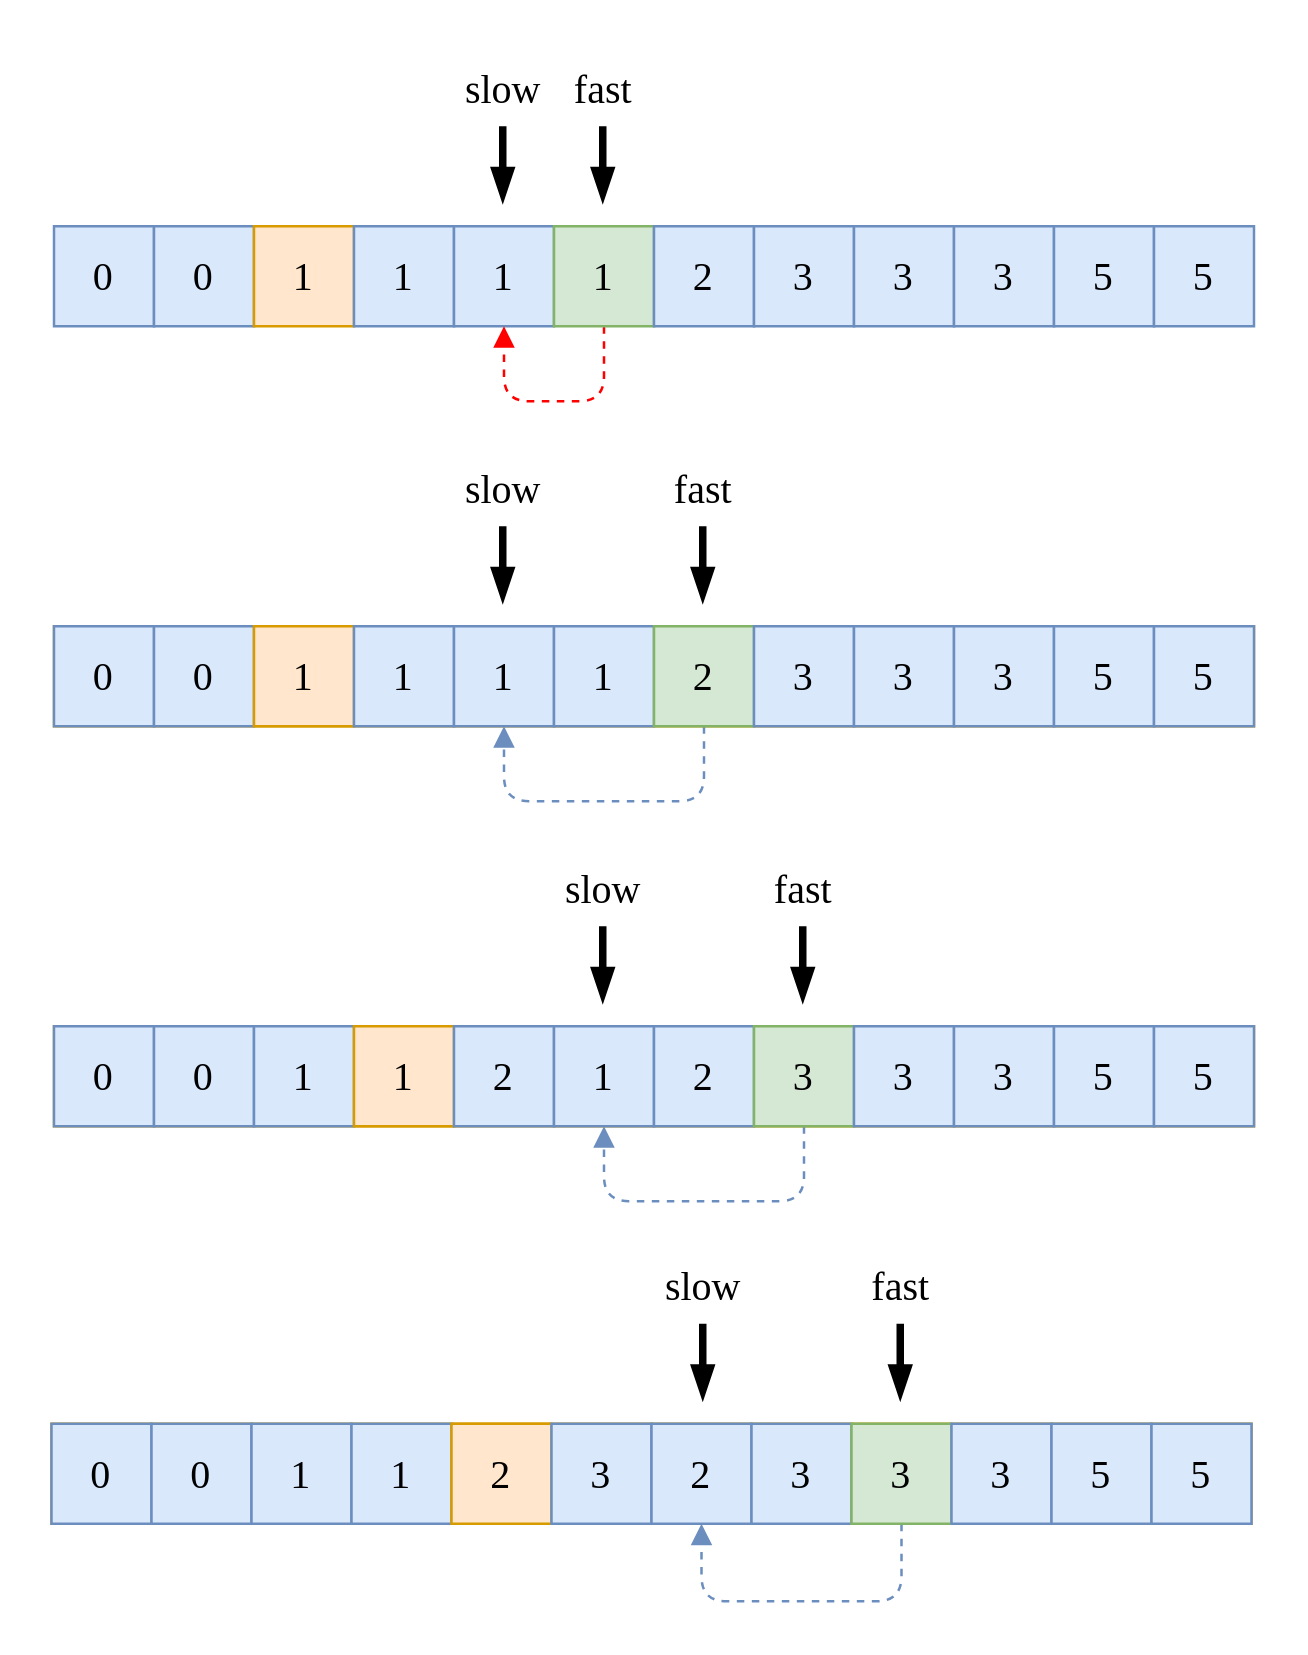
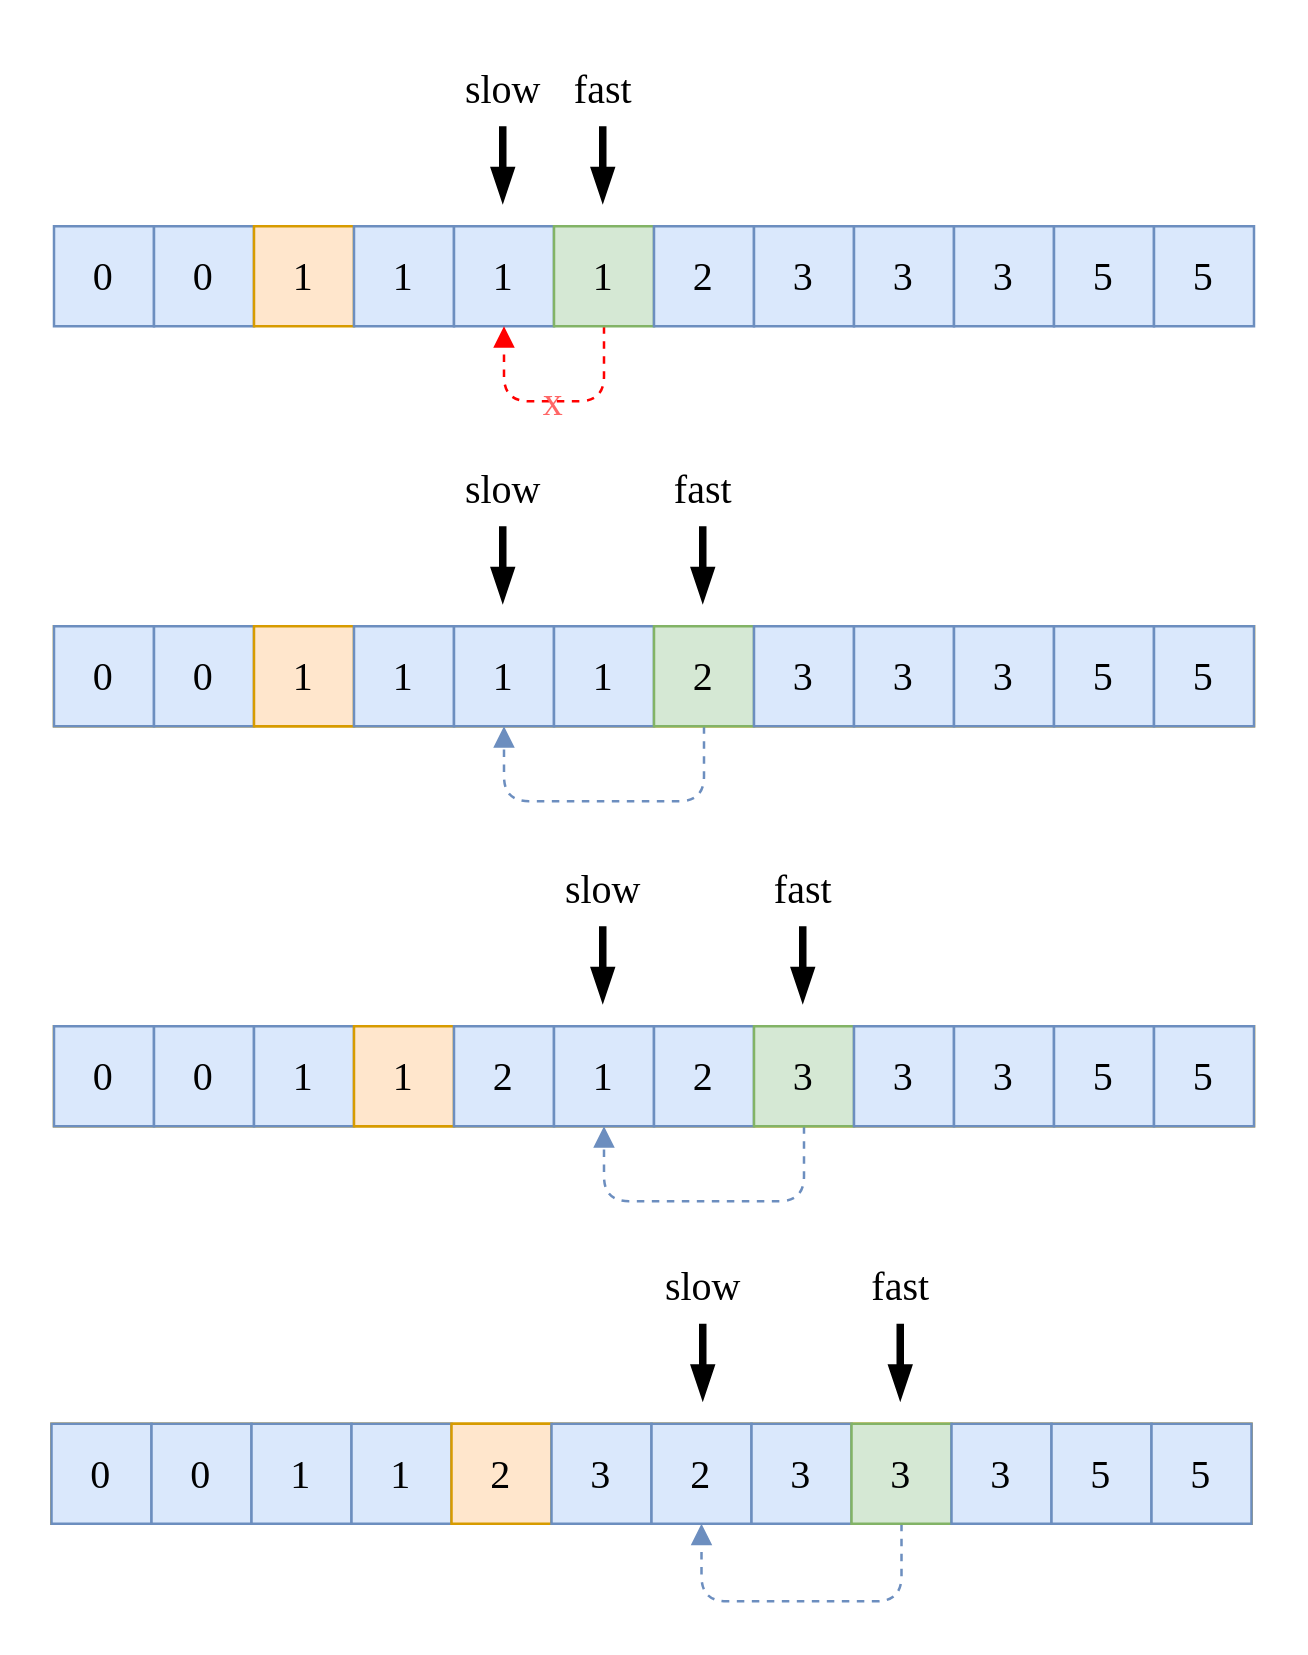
node "x": added
